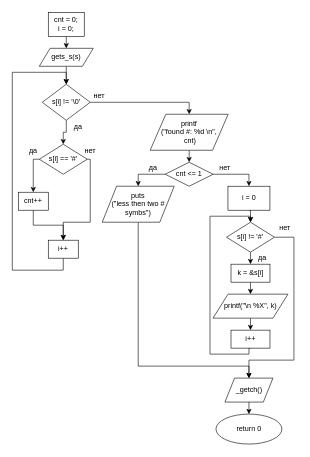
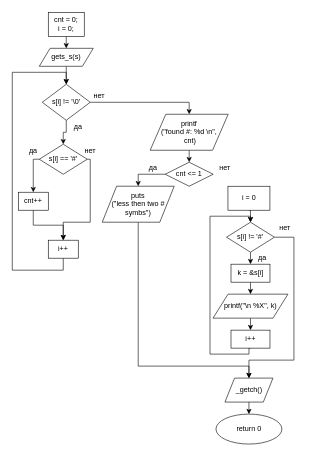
edge "cnt <= 1" -> "i = 0": removed
